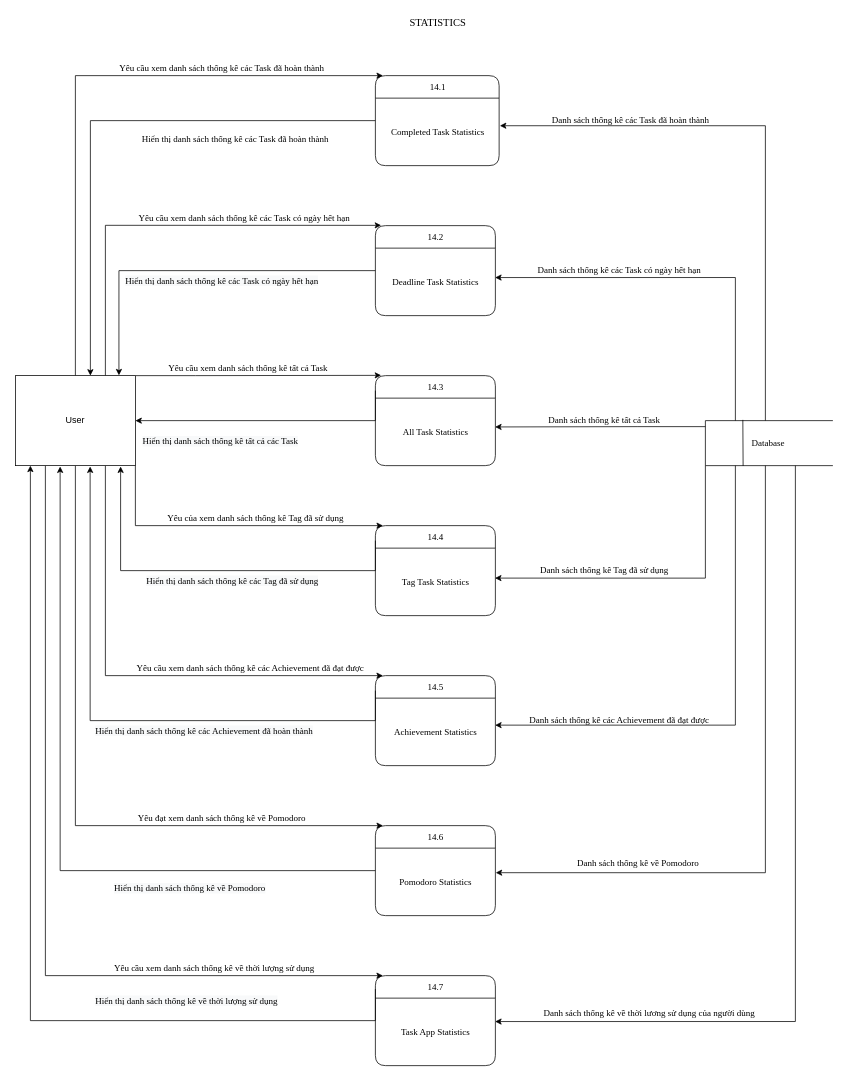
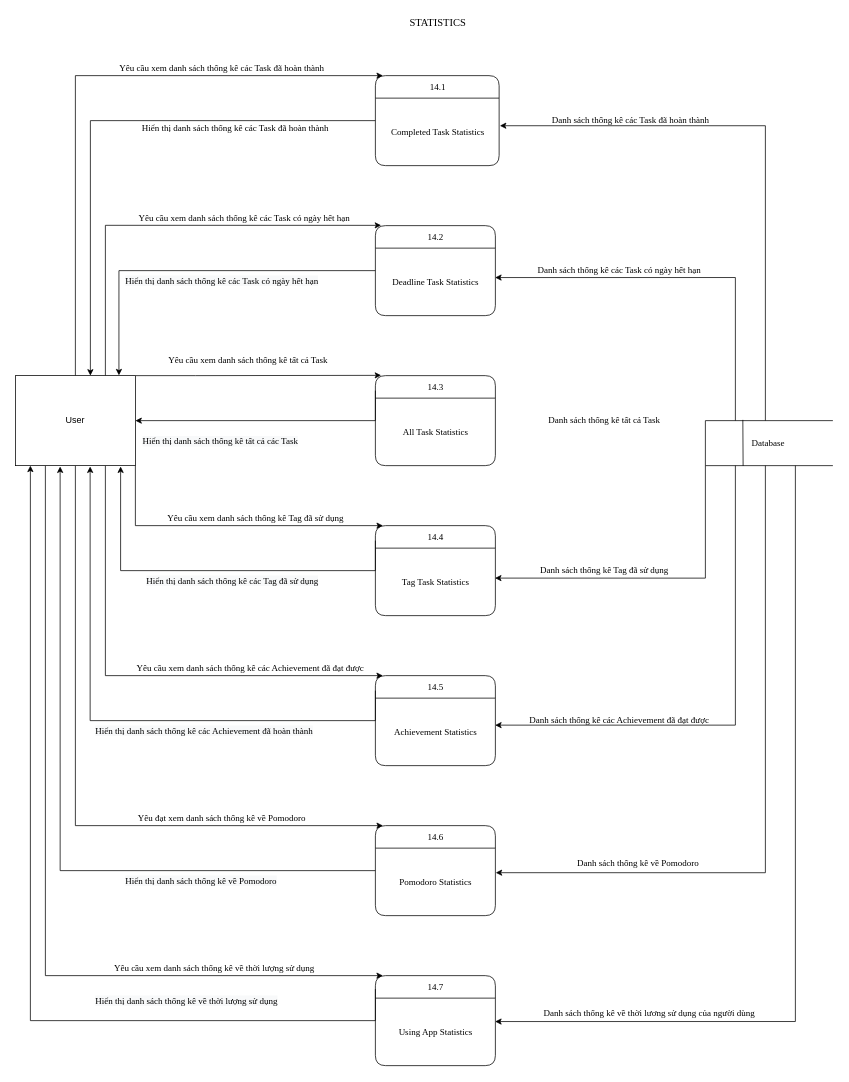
node "Hiển thị danh sách thống kê các Task đã hoàn thành": moved (235, 139) -> (235, 128)
node "Yêu cầu xem danh sách thống kê tất cả Task": moved (248, 368) -> (248, 360)
edge "Database" -> "All Task Statistics": removed
node "Yêu của xem danh sách thống kê Tag đã sử dụng": label "Yêu của xem danh sách thống kê Tag đã sử dụng" -> "Yêu cầu xem danh sách thống kê Tag đã sử dụng"
node "Hiển thị danh sách thống kê về Pomodoro": moved (210, 889) -> (222, 882)
node "Task App Statistics": label "Task App Statistics" -> "Using App Statistics"
